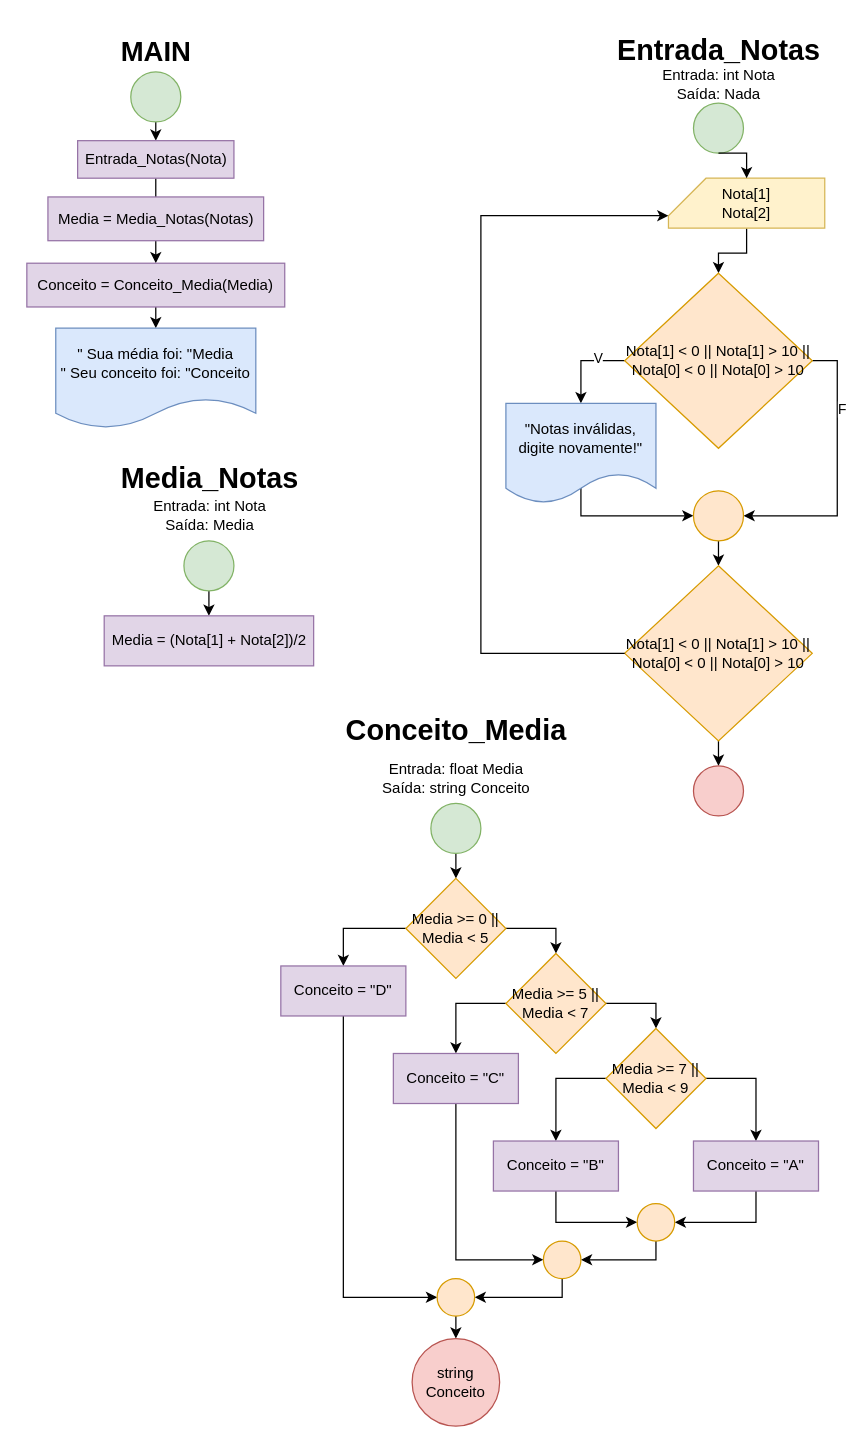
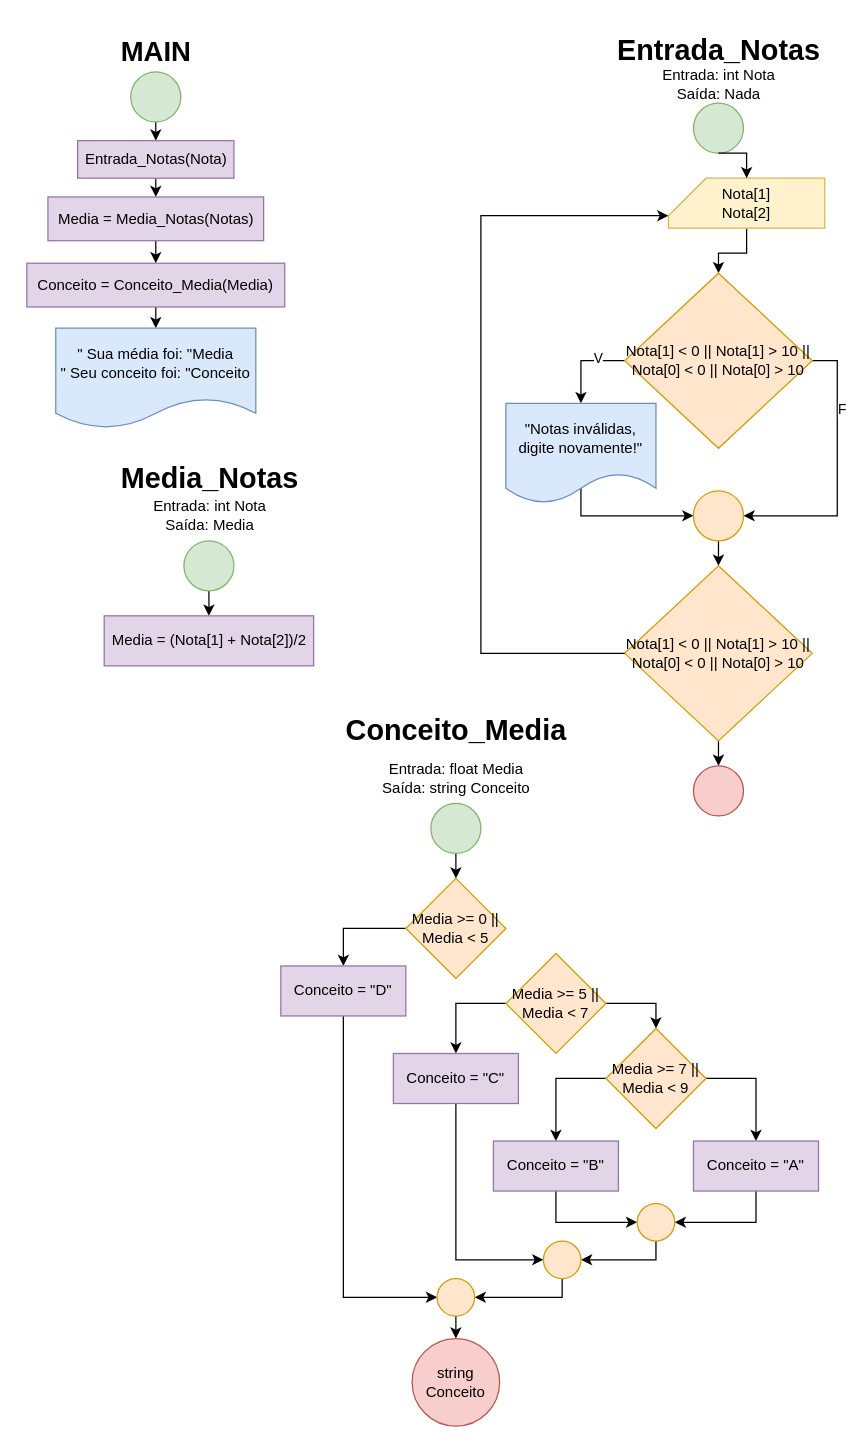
edge "Entrada_Notas(Nota)" -- "Media = Media_Notas(Notas)": arrowhead none -> classic
edge "Media >= 0 || Media < 5" -> "Media >= 5 || Media < 7": removed
